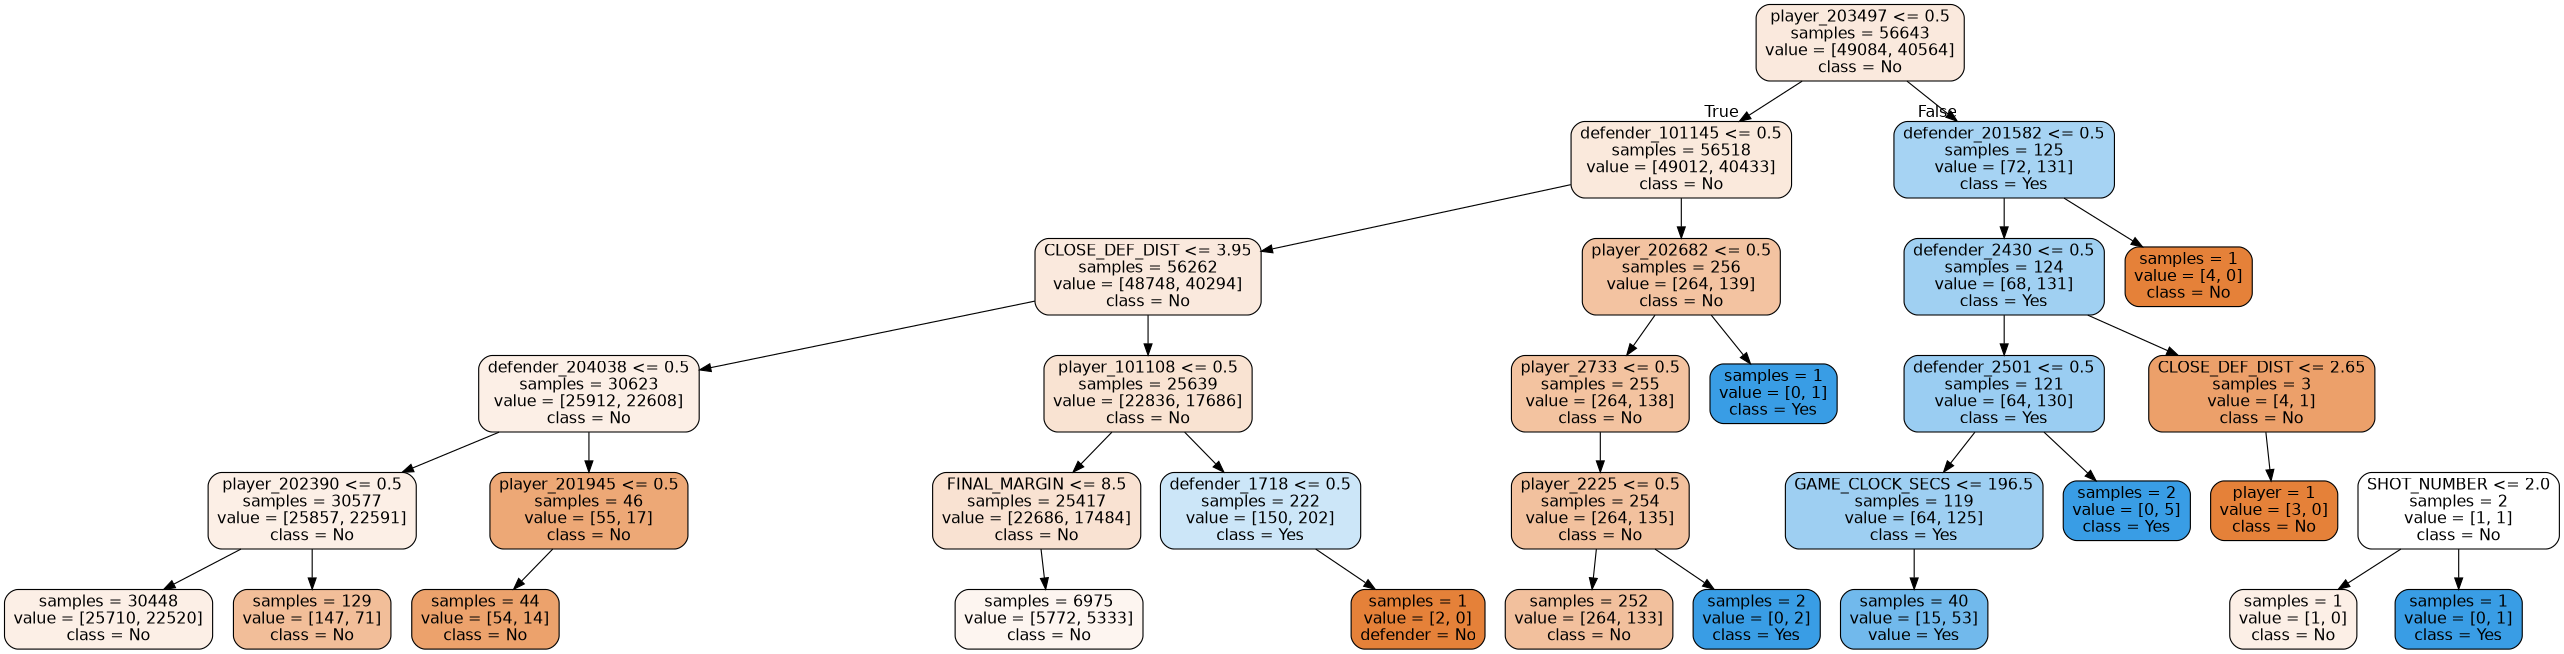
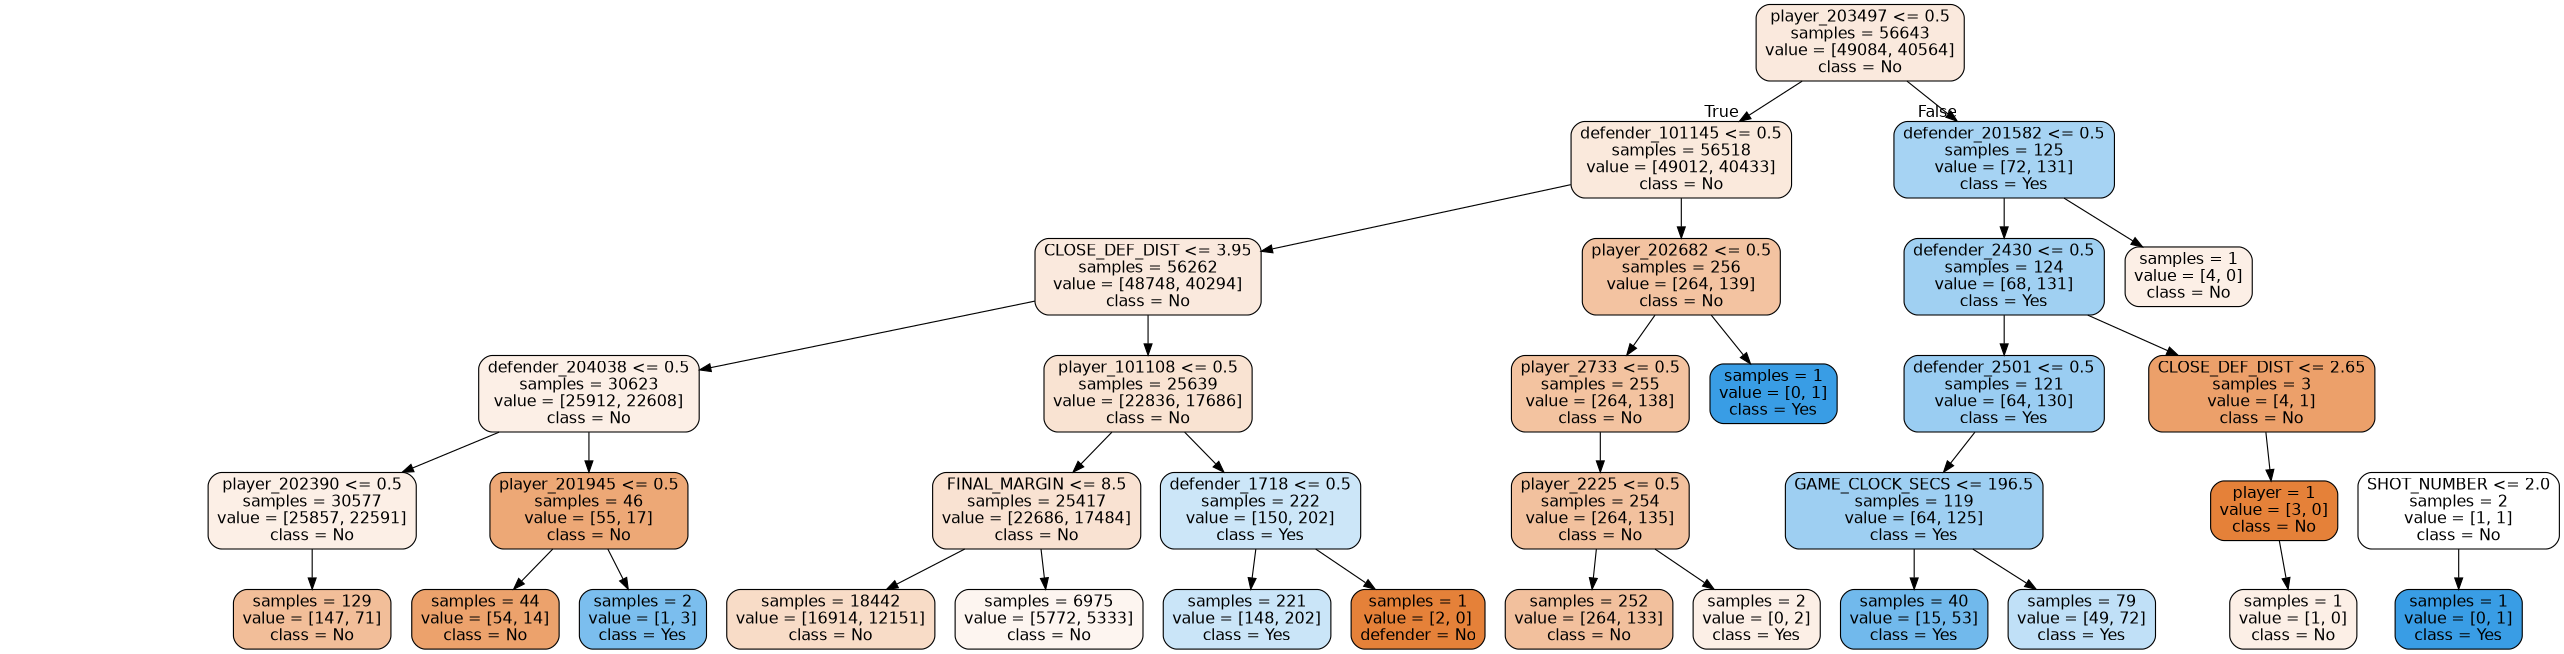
node "samples = 1 value = [4, 0] class = No": fillcolor #e58139 -> #fcefe6
node "samples = 2 value = [0, 5] class = Yes": removed
edge "SHOT_NUMBER <= 2.0 samples = 2 value = [1, 1] class = No" -> "samples = 1 value = [1, 0] class = No": now "player = 1 value = [3, 0] class = No" -> "samples = 1 value = [1, 0] class = No"
node "samples = 30448 value = [25710, 22520] class = No": removed
node "samples = 2 value = [1, 3] class = Yes": added
node "samples = 18442 value = [16914, 12151] class = No": added
node "samples = 221 value = [148, 202] class = Yes": added
node "samples = 2 value = [0, 2] class = Yes": fillcolor #399de5 -> #fcefe6
node "samples = 40 value = [15, 53] value = Yes": label "samples = 40 value = [15, 53] value = Yes" -> "samples = 40 value = [15, 53] class = Yes"
node "samples = 79 value = [49, 72] class = Yes": added
